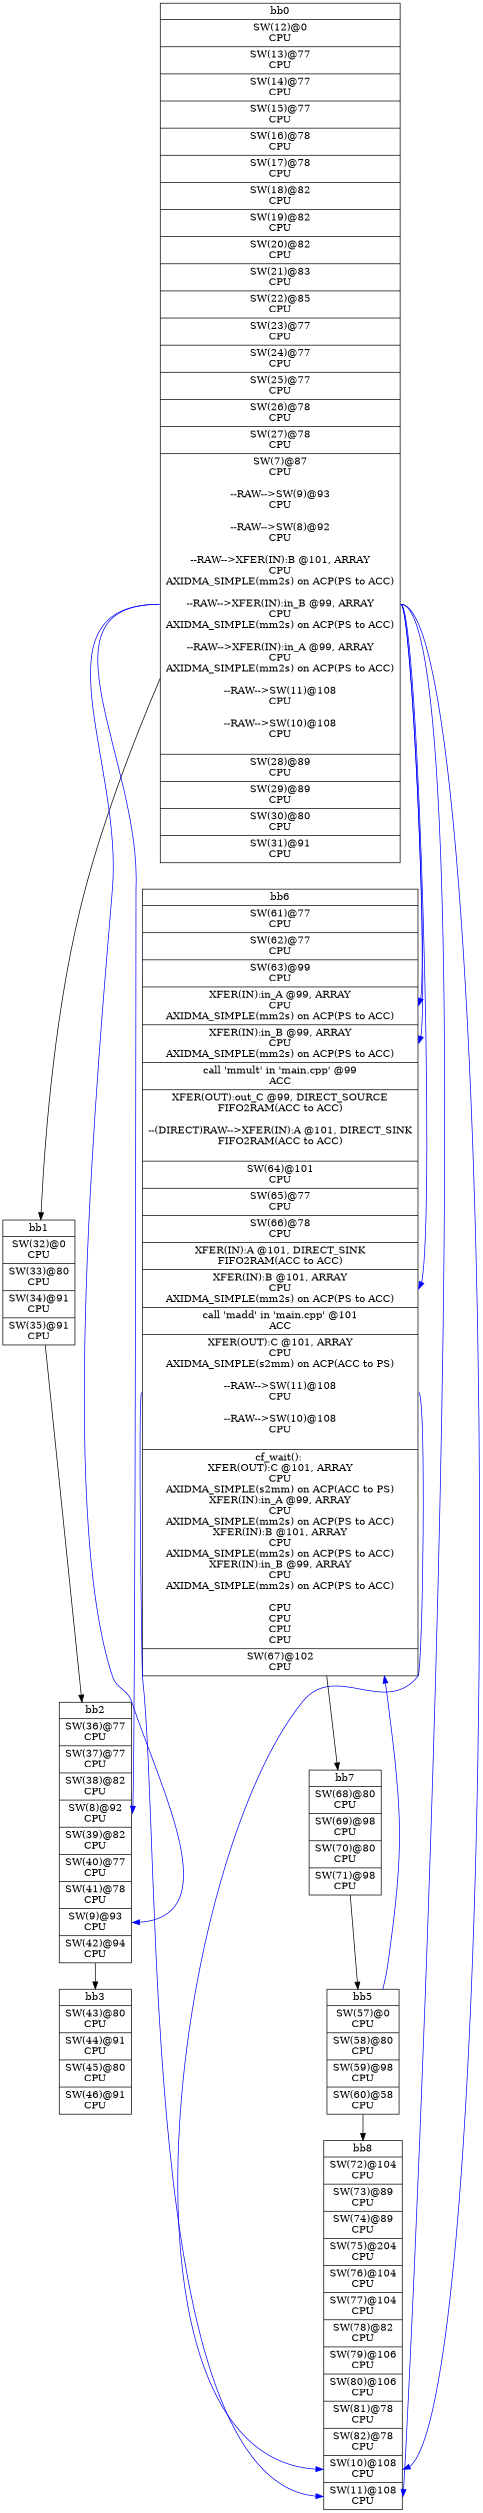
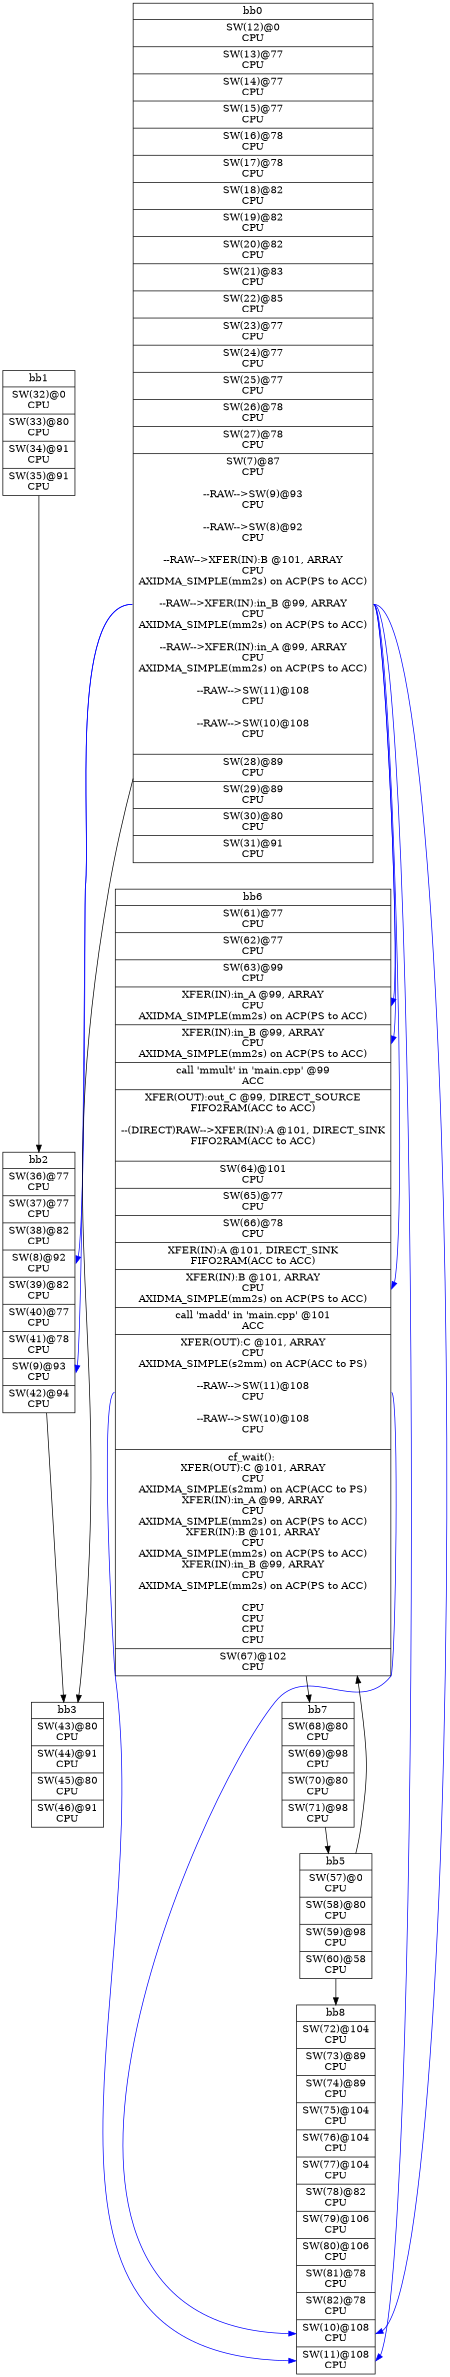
edge "bb0" -> "bb1": now "bb0" -> "bb3"
edge "bb5" -> "bb6": color blue -> black
node "bb8": text "SW(75)@204" -> "SW(75)@104"
